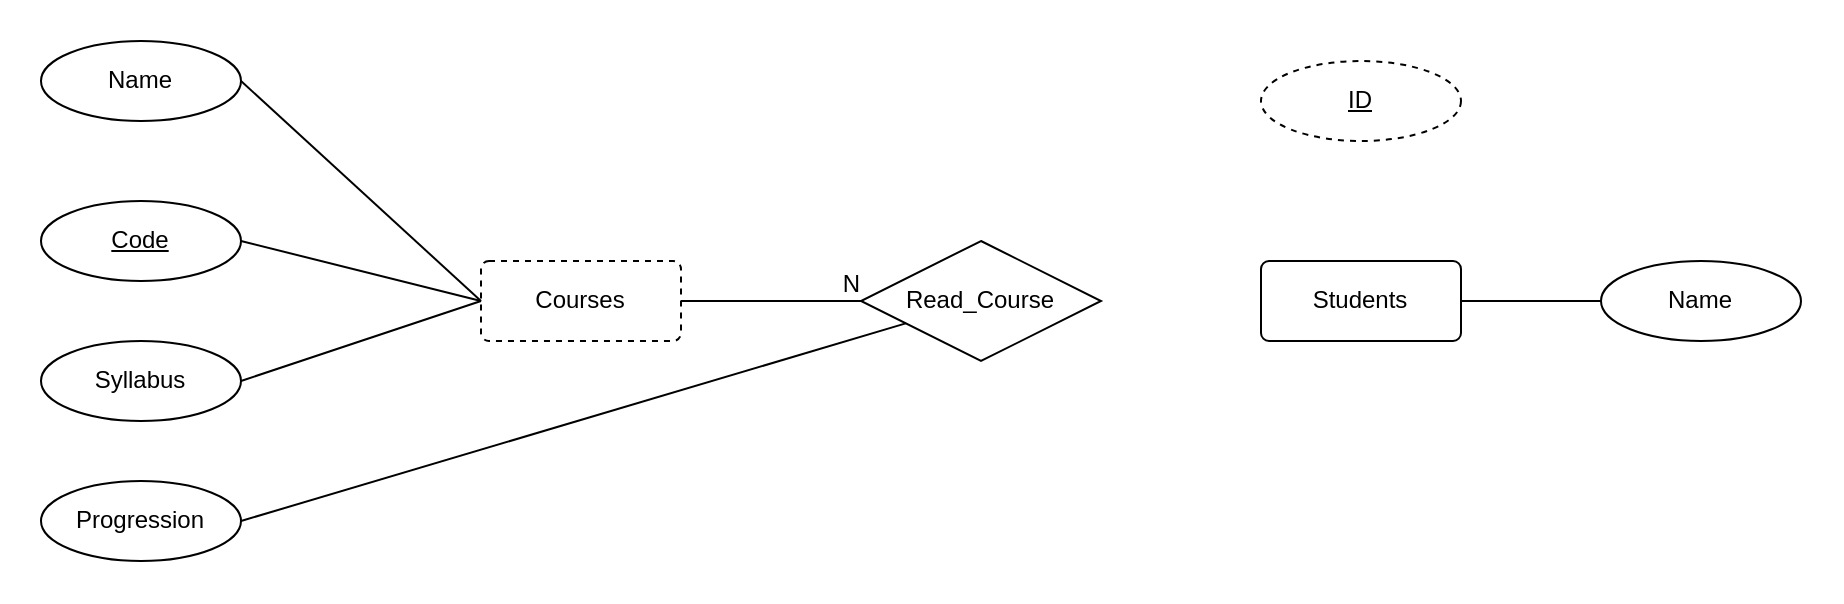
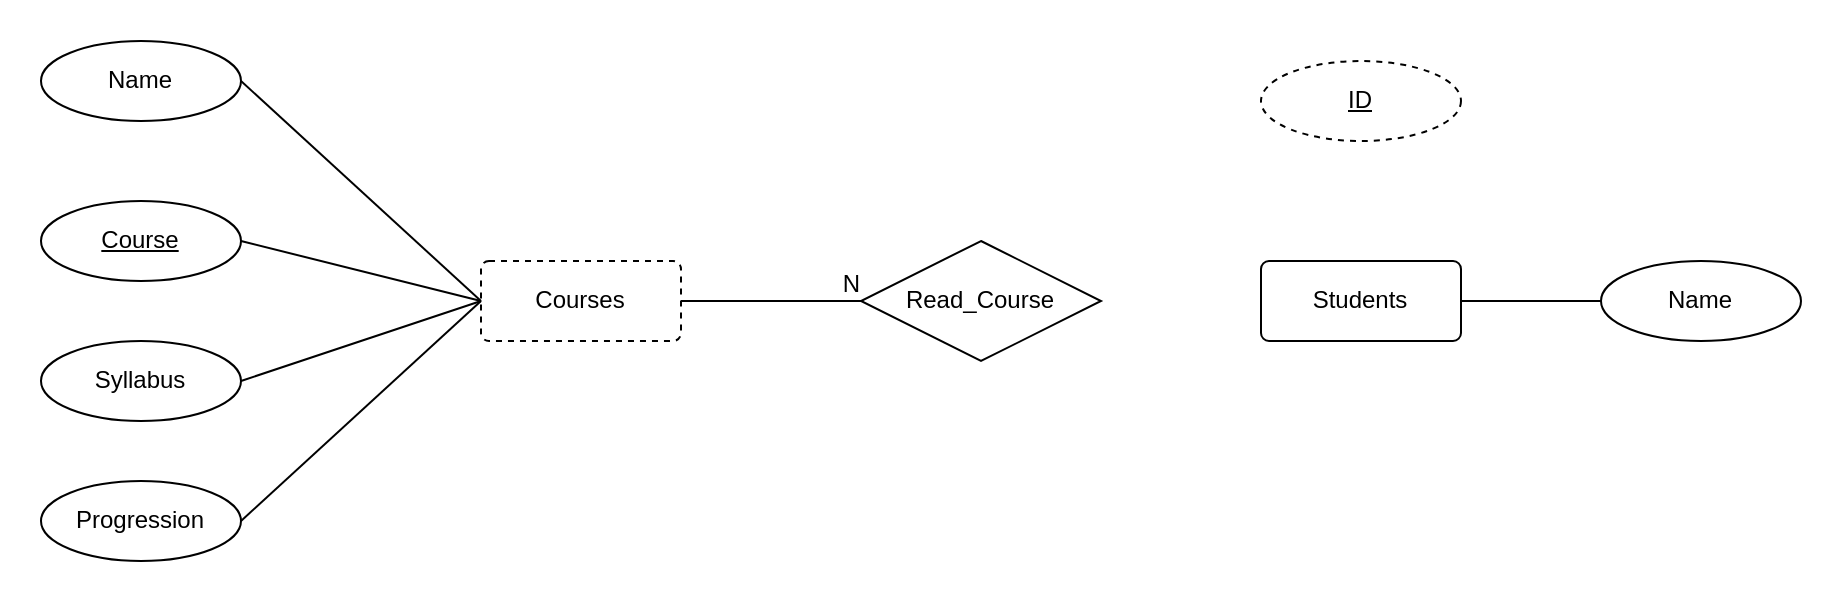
node "Code": label "Code" -> "Course"
edge "Read_Course" -- "Progression": now "Courses" -- "Progression"
